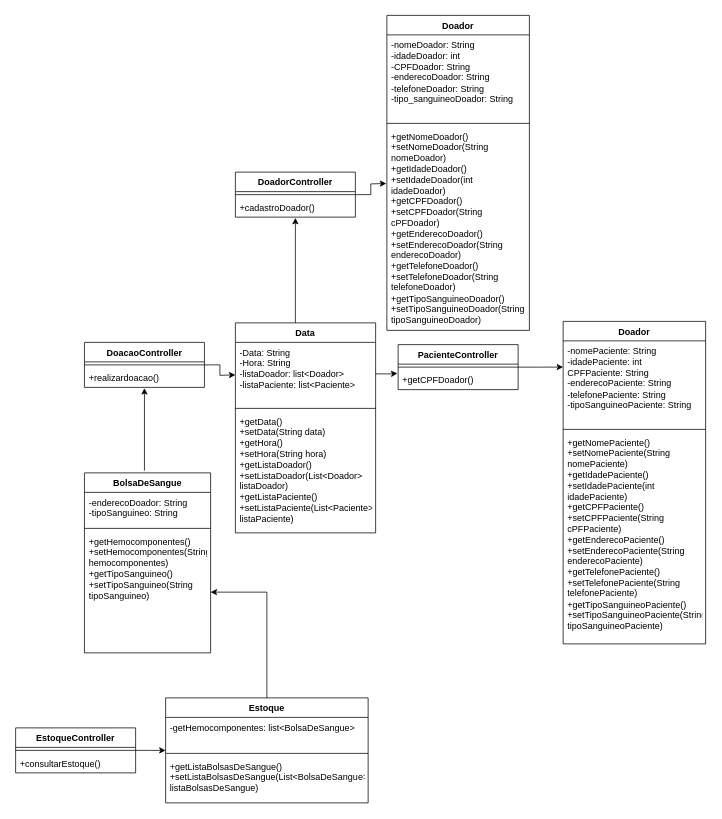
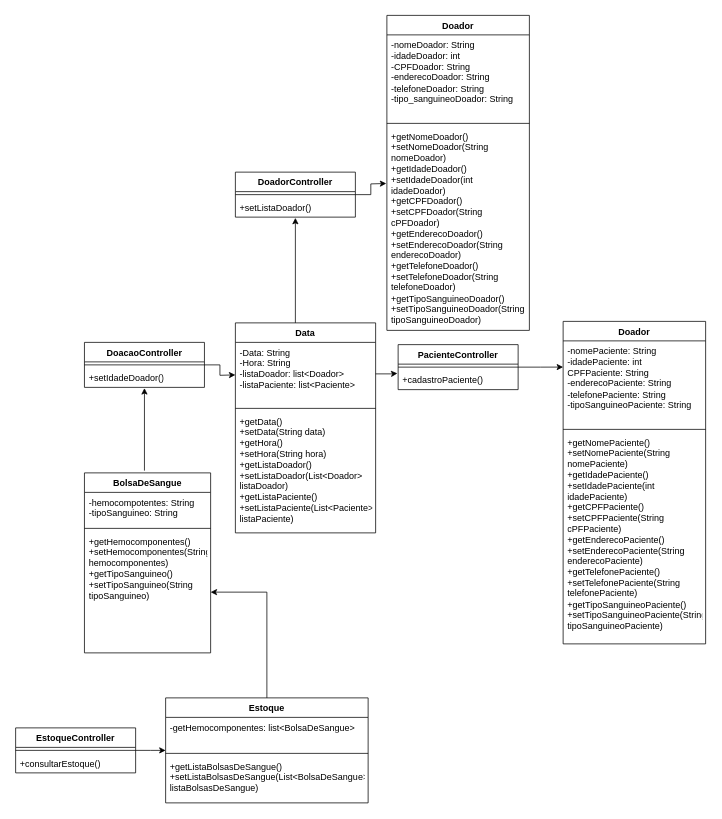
node "+cadastroDoador()": label "+cadastroDoador()" -> "+setListaDoador()"
node "+realizardoacao()": label "+realizardoacao()" -> "+setIdadeDoador()"
node "+getCPFDoador()": label "+getCPFDoador()" -> "+cadastroPaciente()"
node "-enderecoDoador: String -tipoSanguineo: String": label "-enderecoDoador: String -tipoSanguineo: String" -> "-hemocompotentes: String -tipoSanguineo: String"
